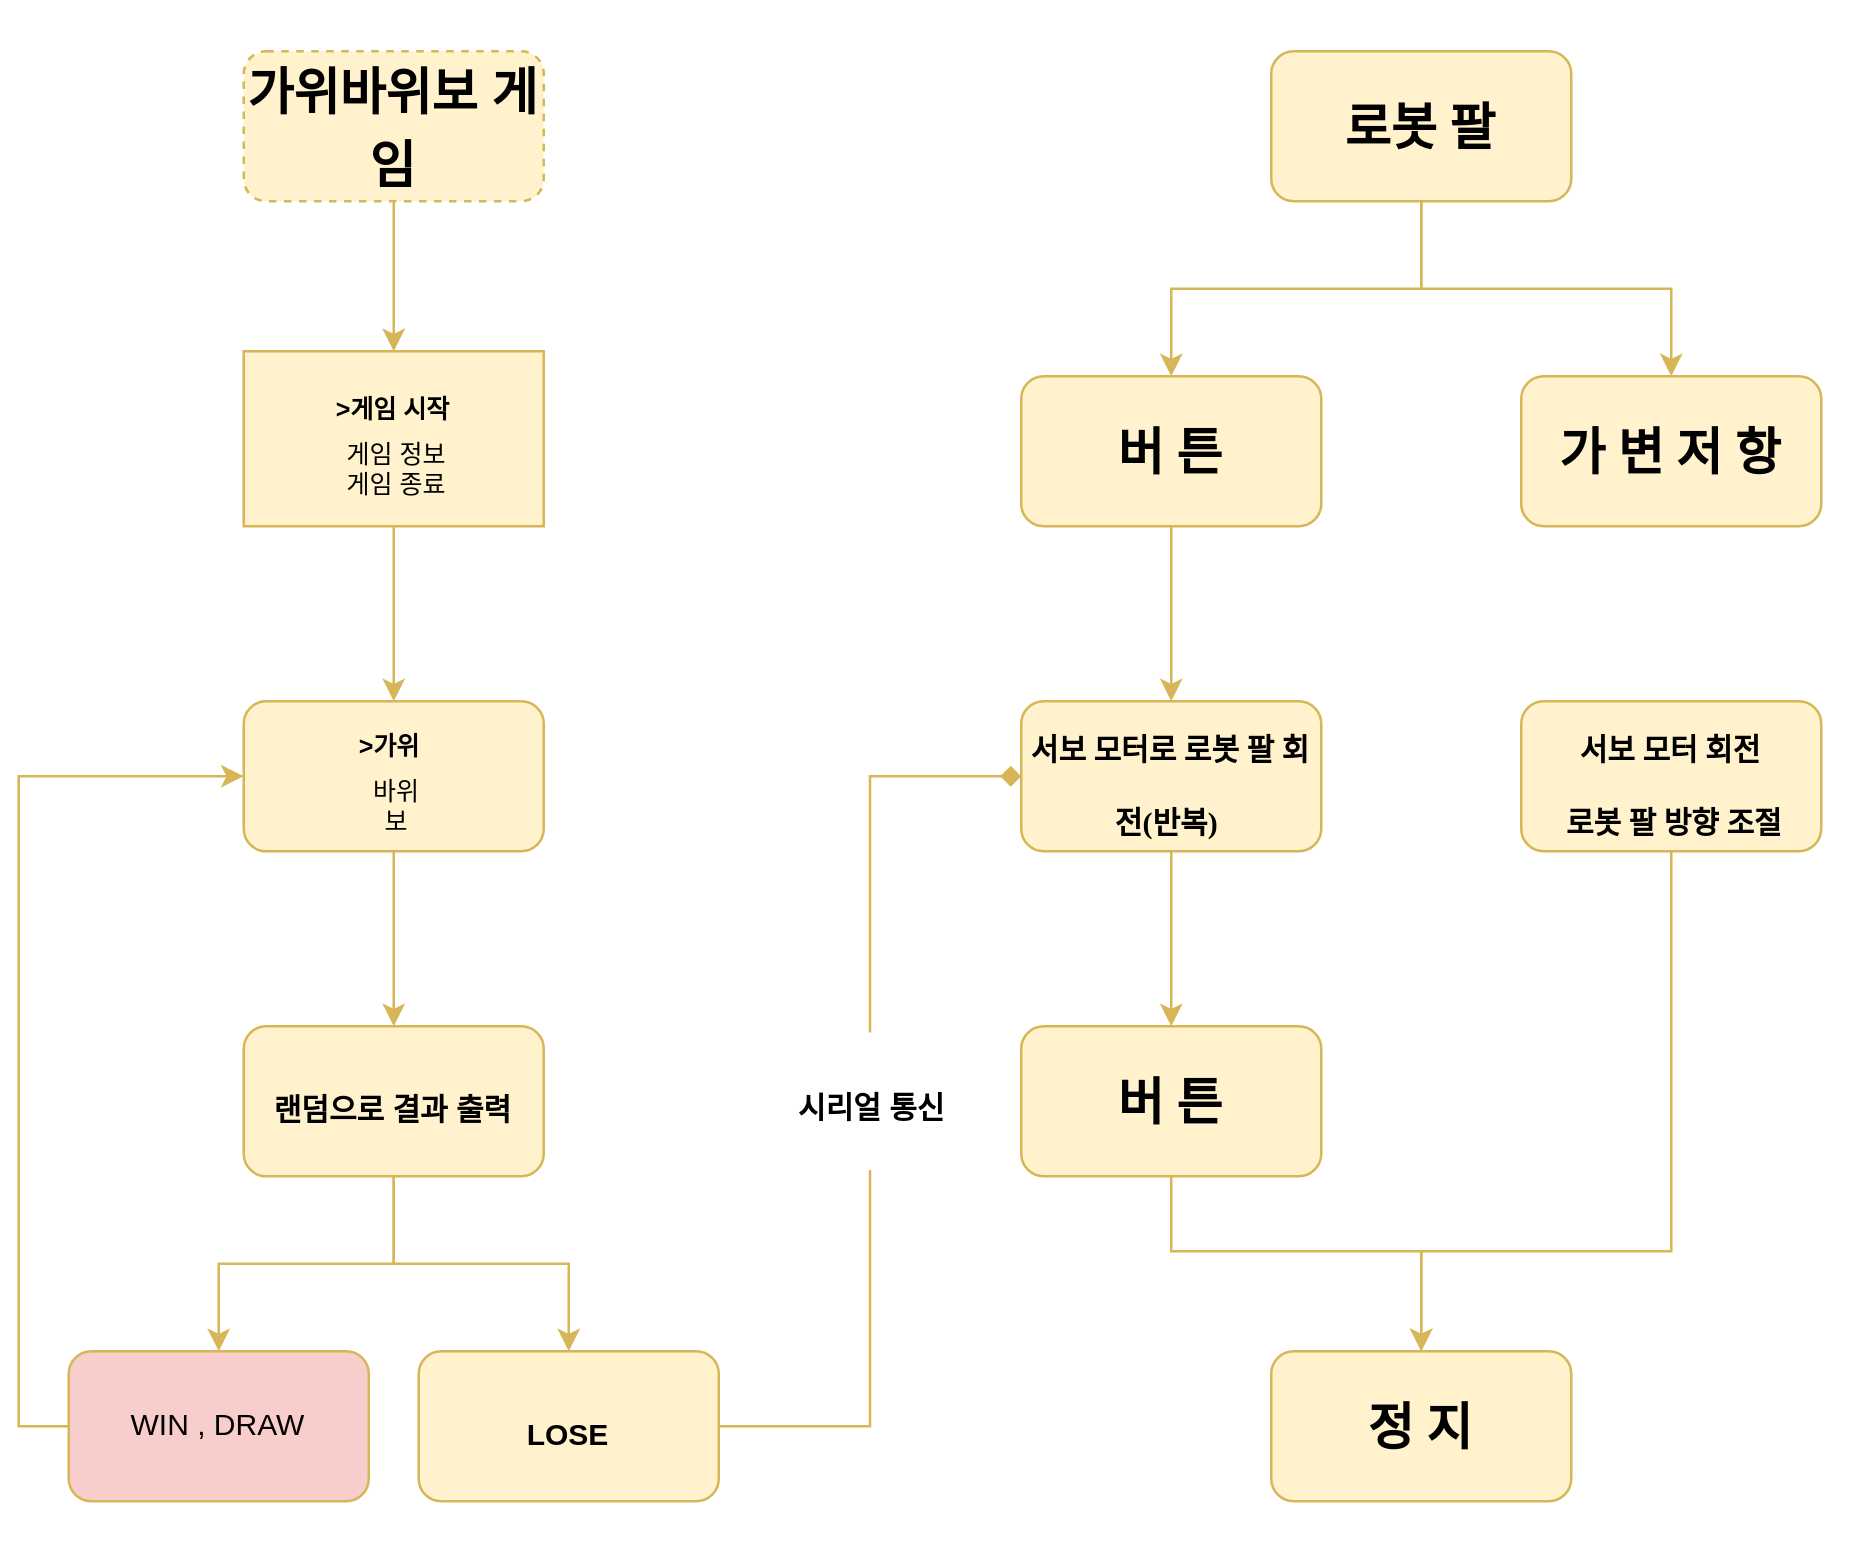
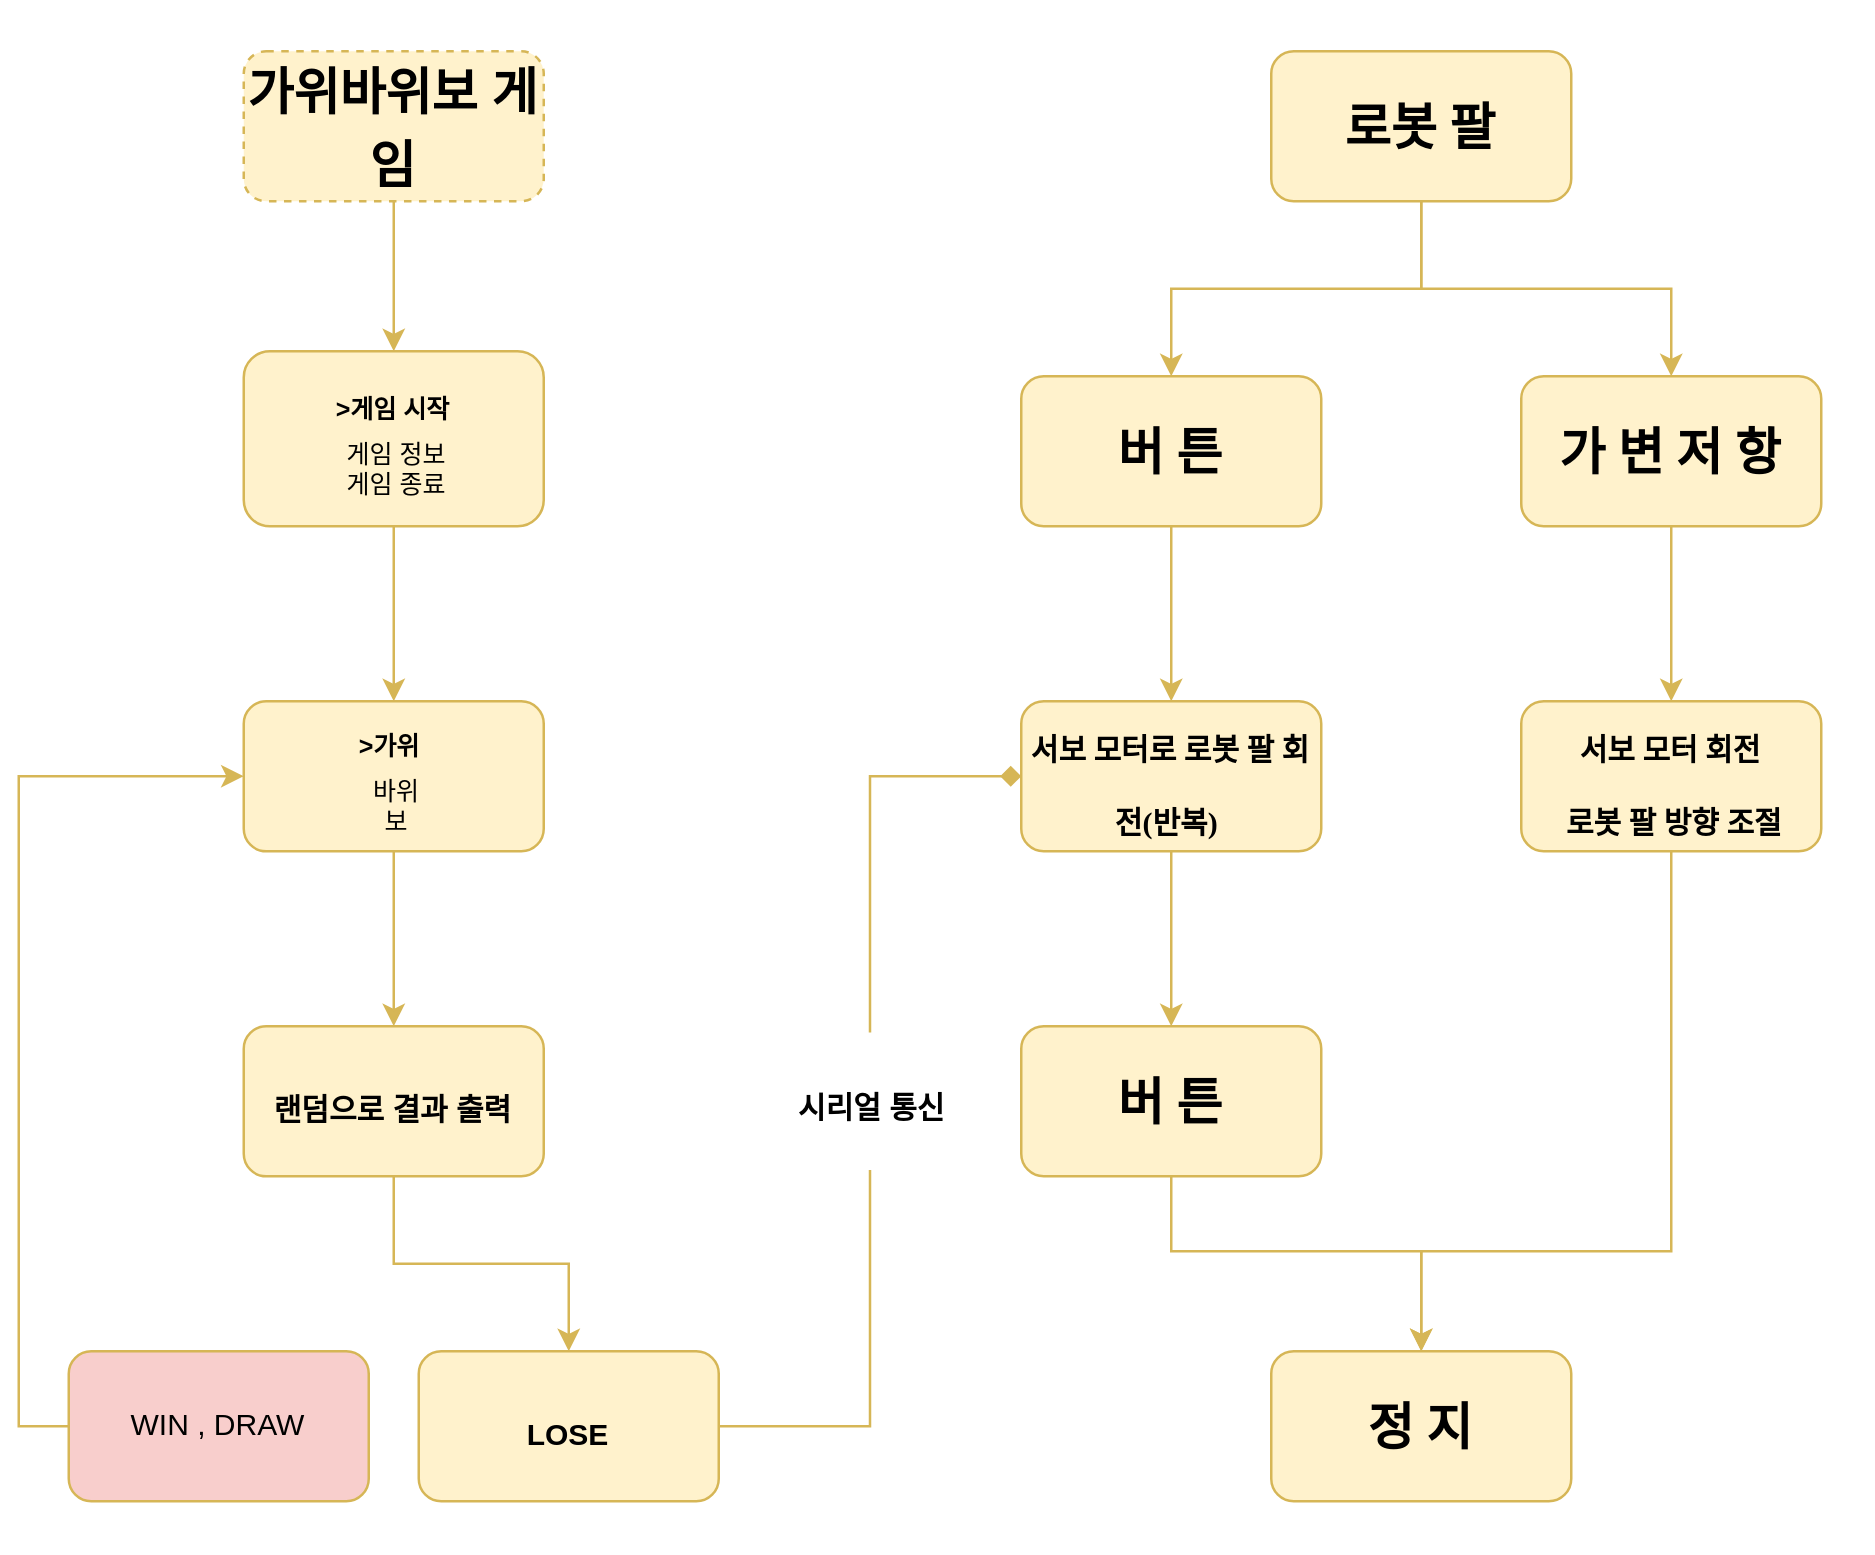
node ">게임 시작 게임 정보 게임 종료": shape rectangle -> rounded rectangle
edge "가 변 저 항" -> "서보 모터 회전 로봇 팔 방향 조절": added
edge "랜덤으로 결과 출력" -> "WIN , DRAW": removed
